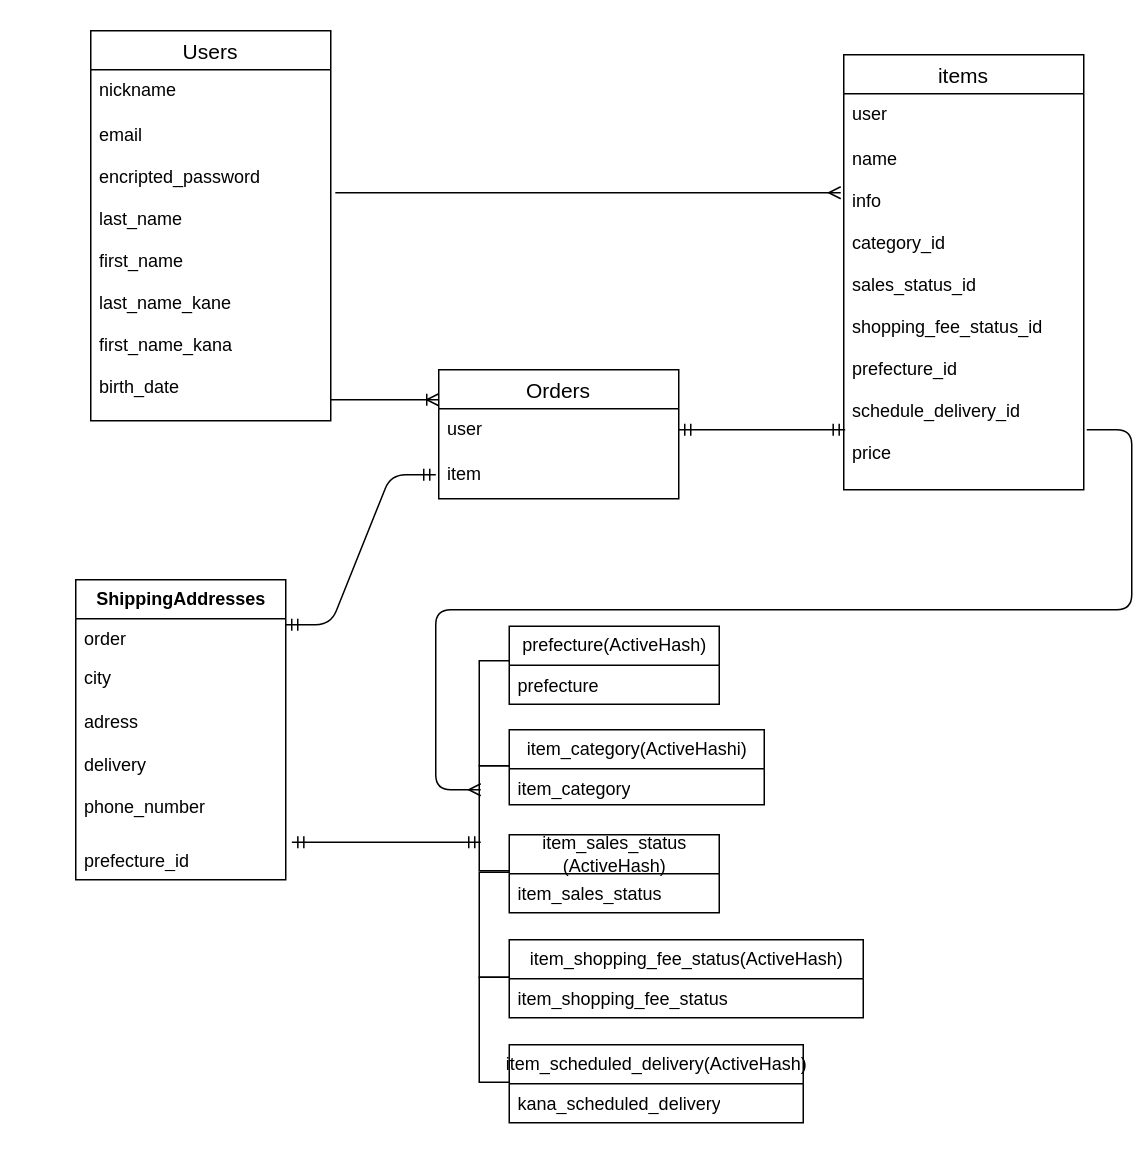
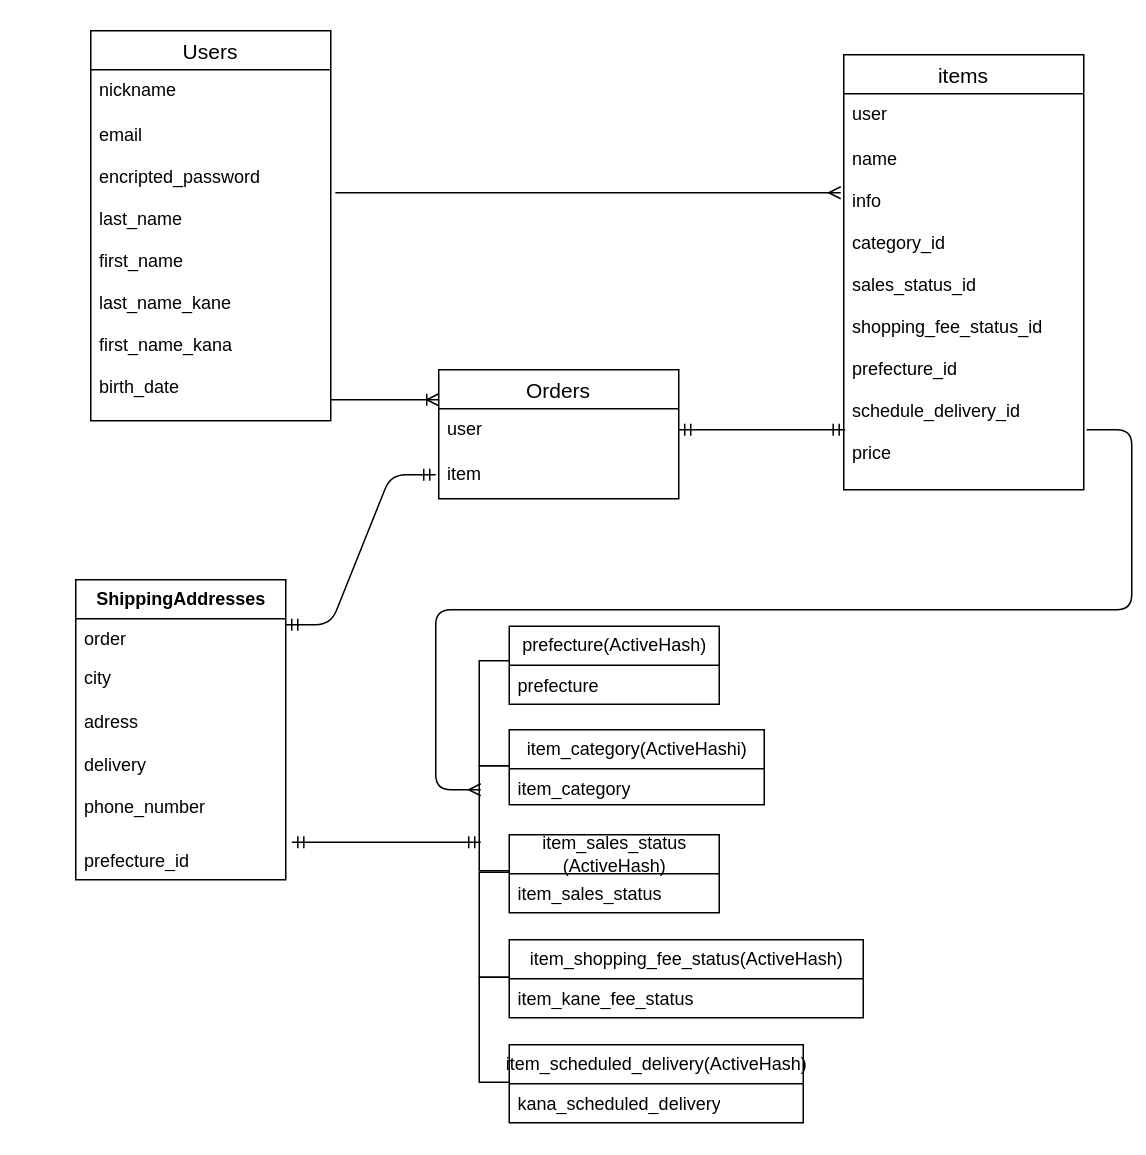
node "item_shopping_fee_status": label "item_shopping_fee_status" -> "item_kane_fee_status"
